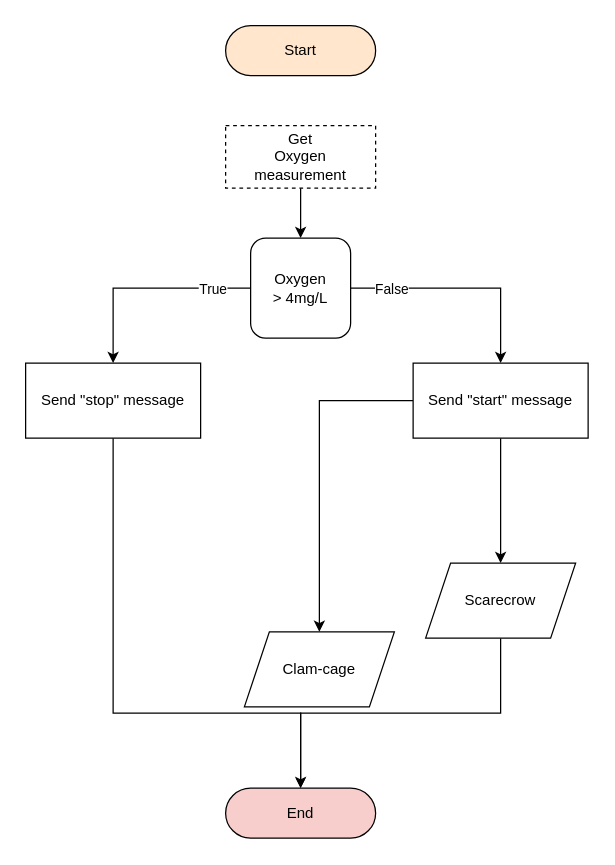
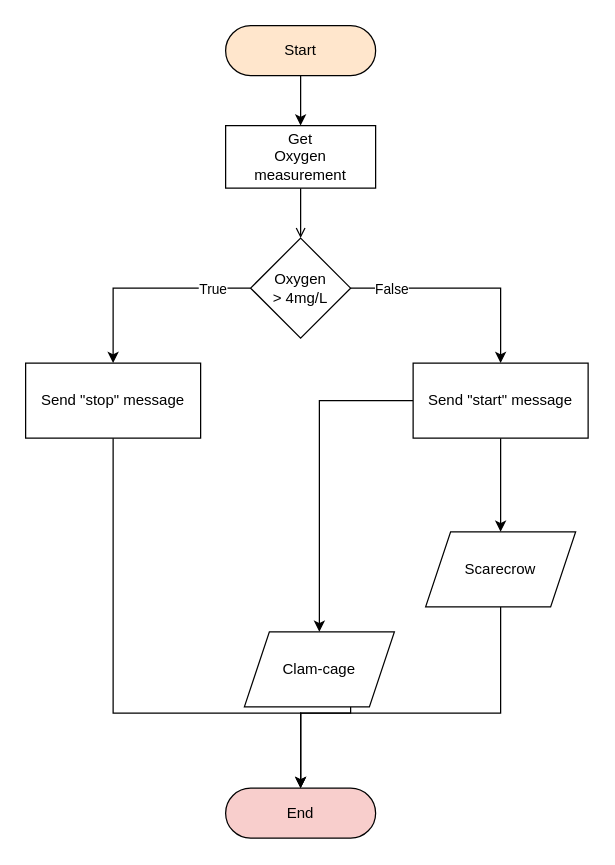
edge "Start" -> "Get Oxygen measurement": added
node "Get Oxygen measurement": style dashed -> solid
edge "Get Oxygen measurement" -> "Oxygen > 4mg/L": arrowhead classic -> open
node "Oxygen > 4mg/L": shape rounded rectangle -> diamond
node "Scarecrow": moved (501, 601) -> (501, 569)
edge "Clam-cage" -> "End": added
